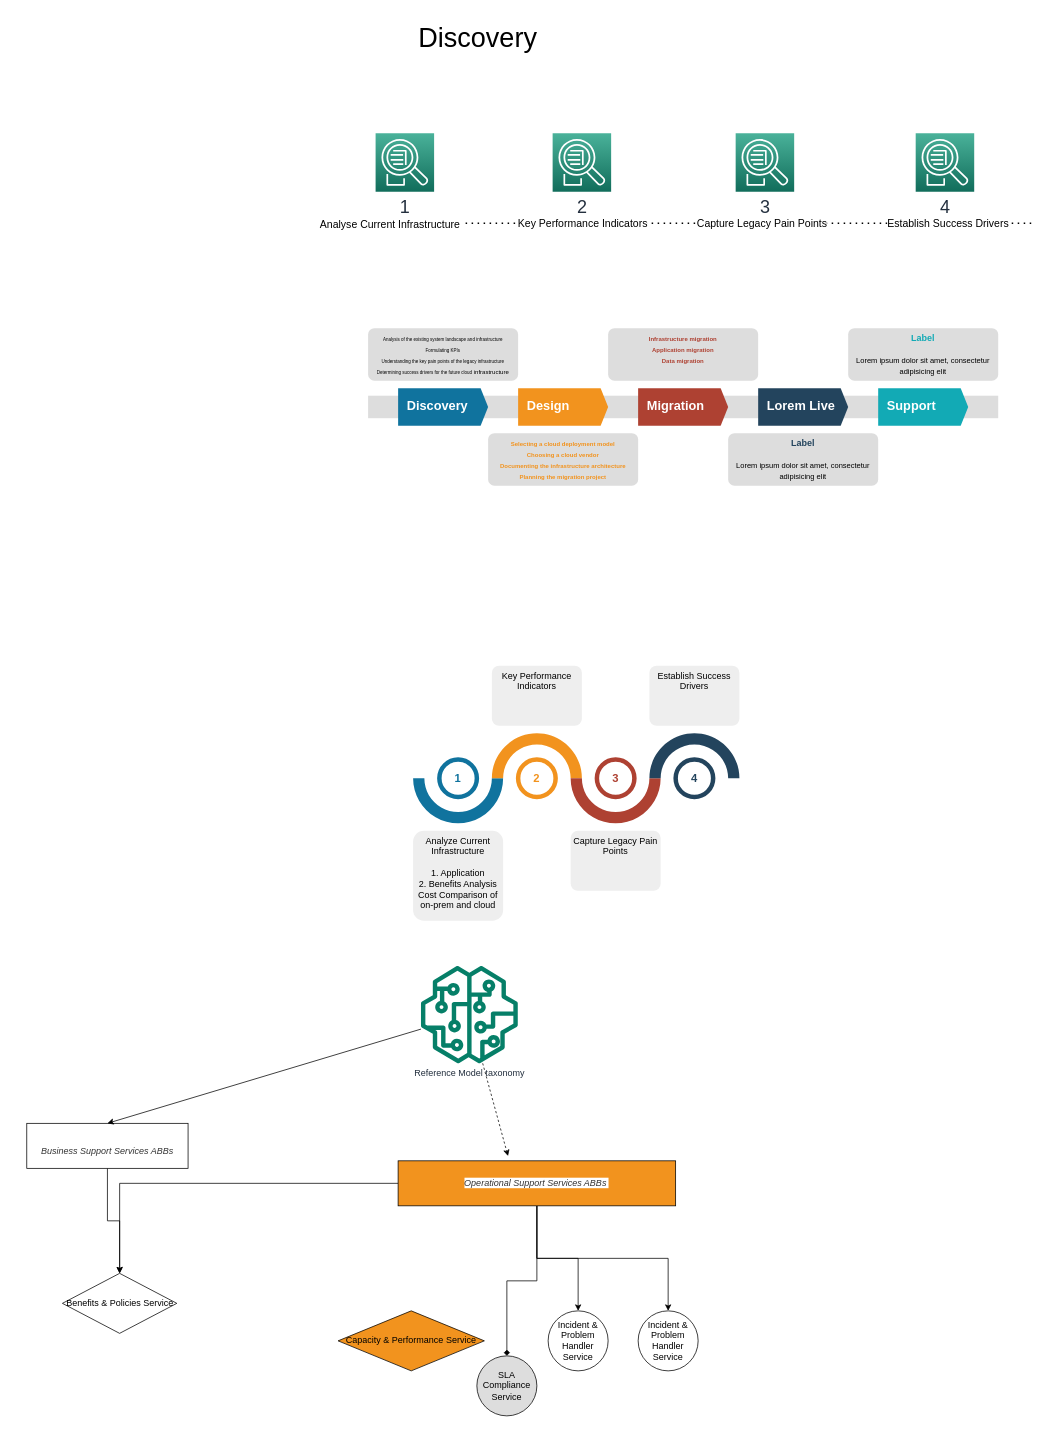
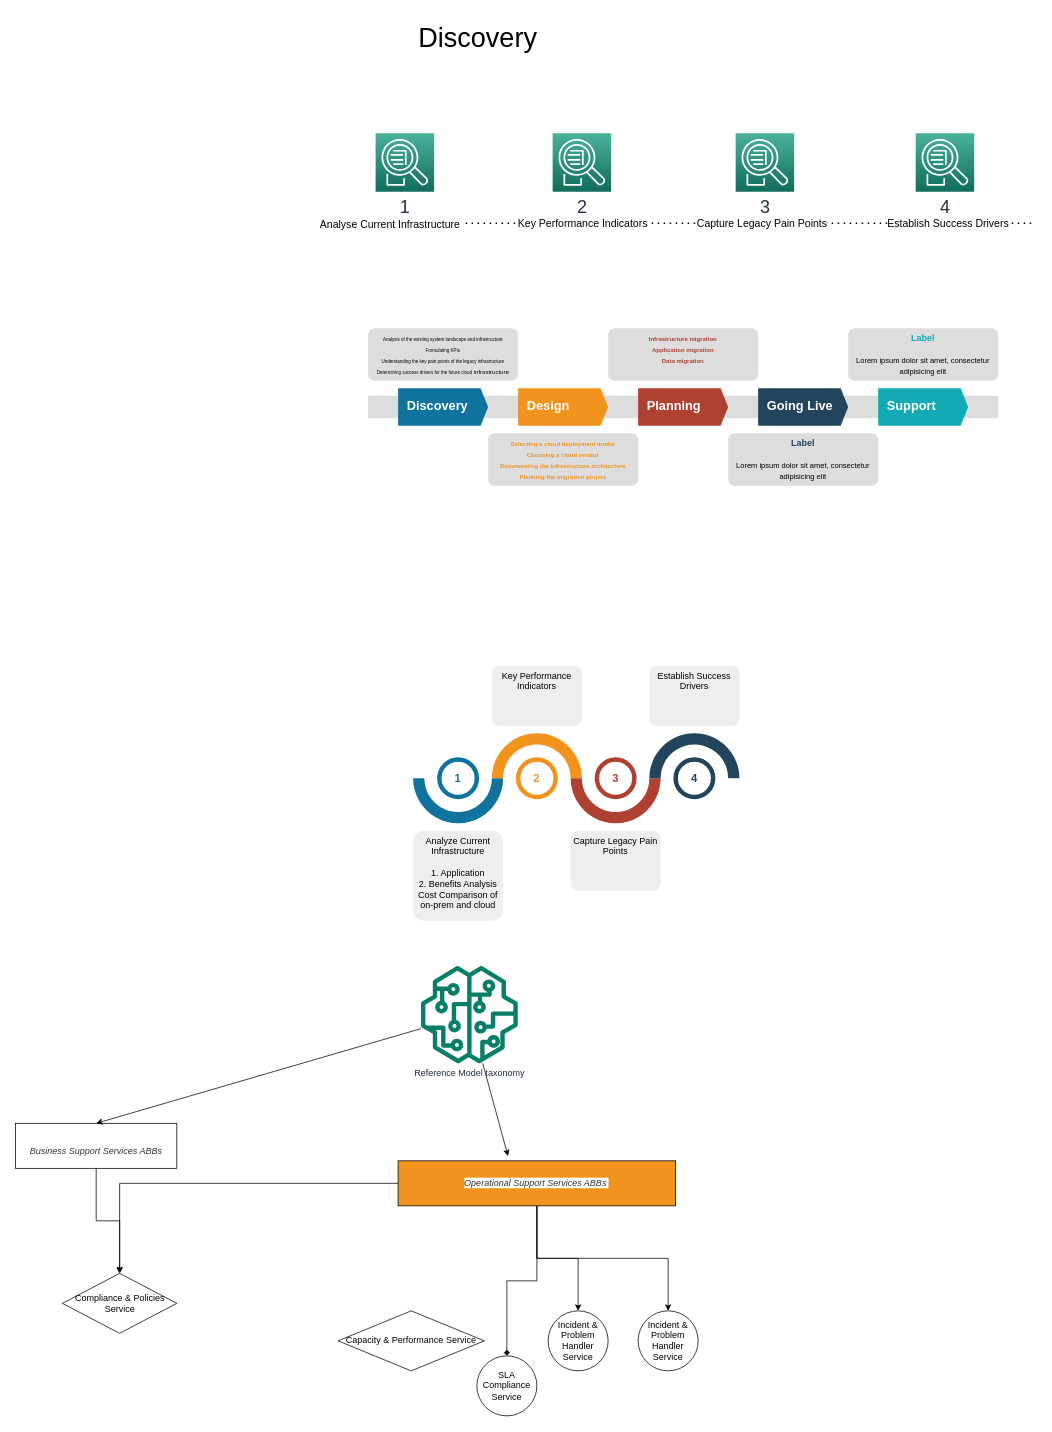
node "Migration": label "Migration" -> "Planning"
node "Lorem Live": label "Lorem Live" -> "Going Live"
edge "Reference Model taxonomy" -> "Operational Support Services ABBs": style dashed -> solid
node "Business Support Services ABBs": moved (107, 1146) -> (96, 1146)
node "Benefits & Policies Service": label "Benefits & Policies Service" -> "Compliance & Policies Service"
node "Capacity & Performance Service": fillcolor #f2931e -> #ffffff
node "SLA Compliance Service": fillcolor #dddddd -> #ffffff
